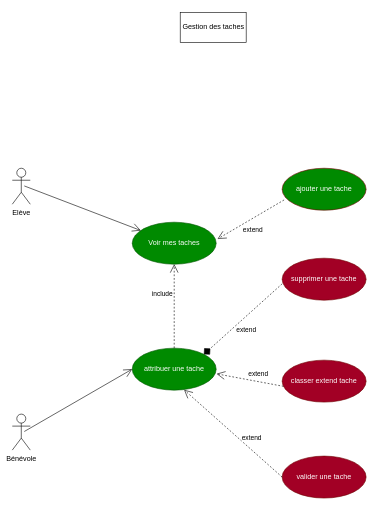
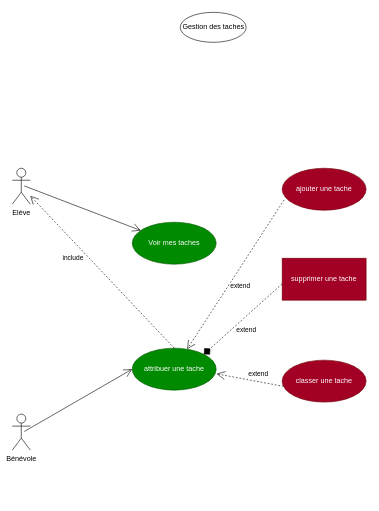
node "Gestion des taches": shape rectangle -> ellipse
node "ajouter une tache": fillcolor #008a00 -> #a20025
edge "ajouter une tache" -> "Voir mes taches": now "ajouter une tache" -> "attribuer une tache"
node "supprimer une tache": shape ellipse -> rectangle
edge "attribuer une tache" -> "Voir mes taches": now "attribuer une tache" -> "Elève"
node "classer extend tache": label "classer extend tache" -> "classer une tache"
edge "valider une tache" -> "attribuer une tache": removed, label "extend"
node "valider une tache": removed
